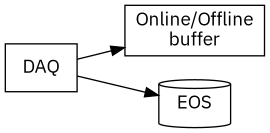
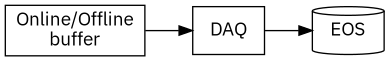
edge "DAQ" -> "Online/Offline buffer": reversed
